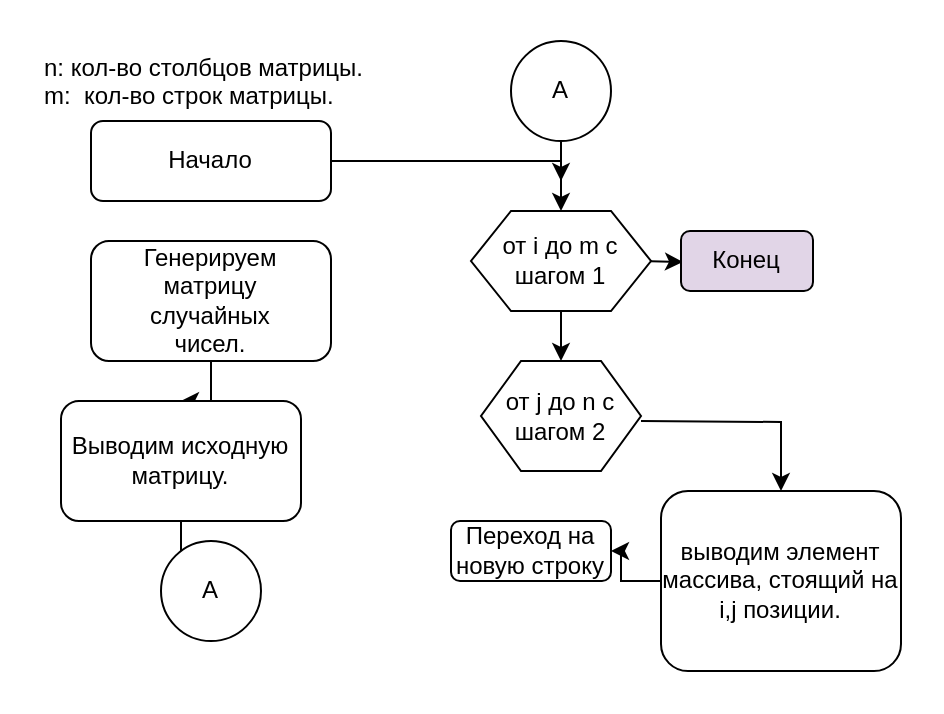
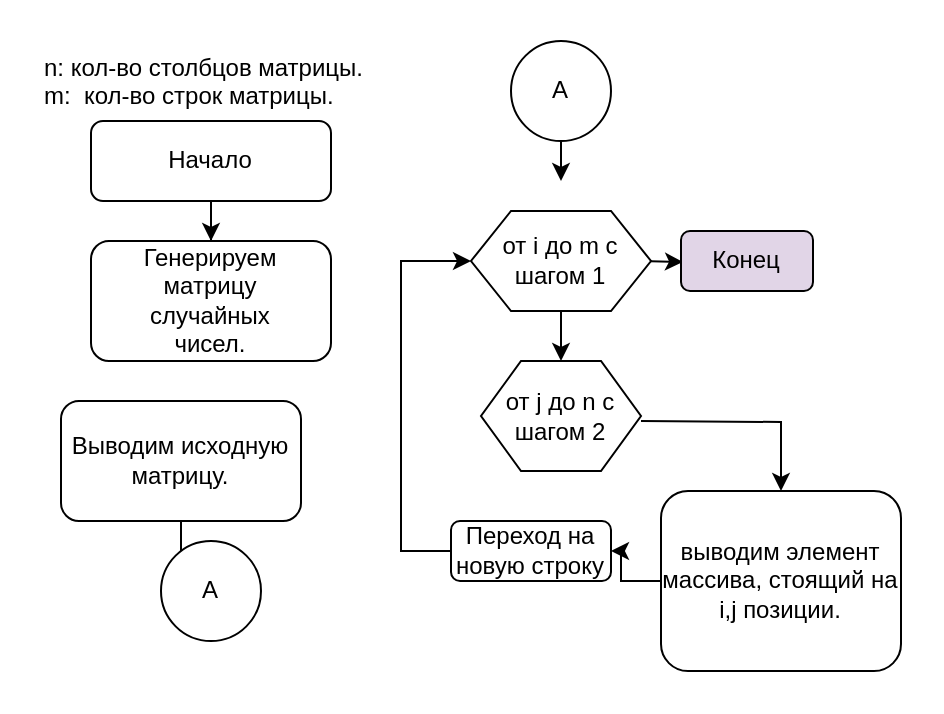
edge "Начало" -> "от i до m с шагом 1": now "Начало" -> "Генерируем матрицу случайных чисел."
edge "Генерируем матрицу случайных чисел." -> "Выводим исходную матрицу.": removed
edge "Переход на новую строку" -> "от i до m с шагом 1": added
